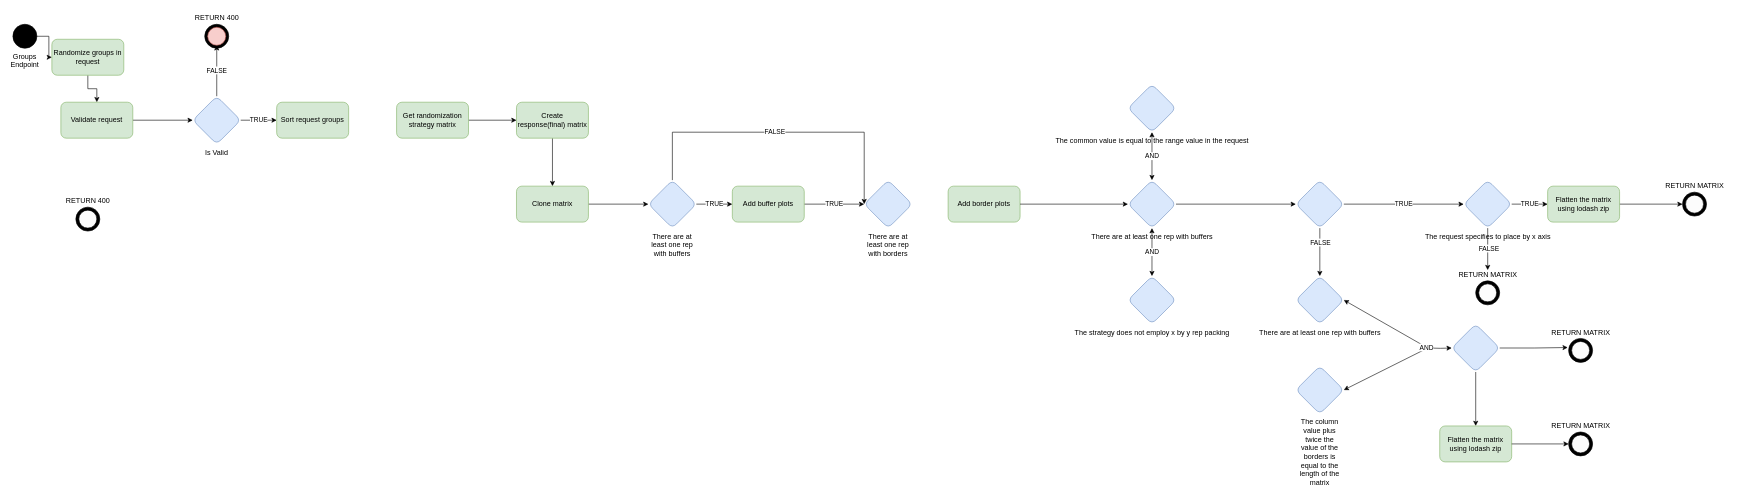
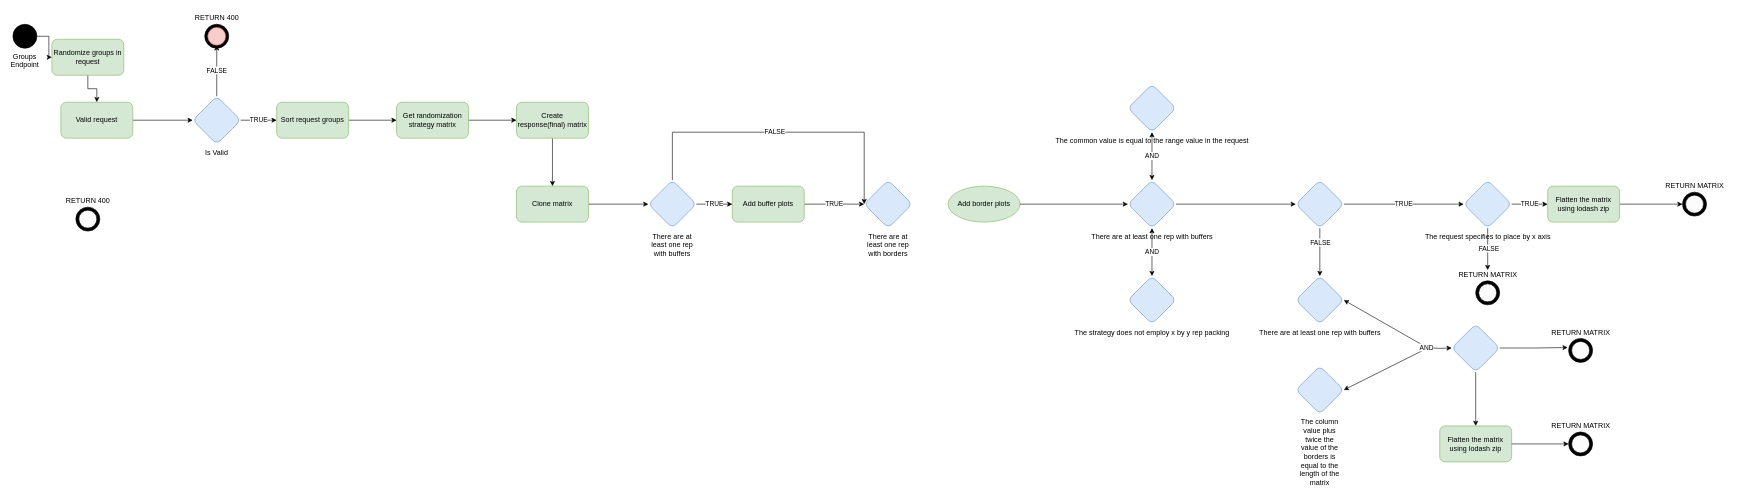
node "Validate request": label "Validate request" -> "Valid request"
edge "Sort request groups" -> "Get randomization strategy matrix": added
node "Add border plots": shape rounded rectangle -> ellipse
